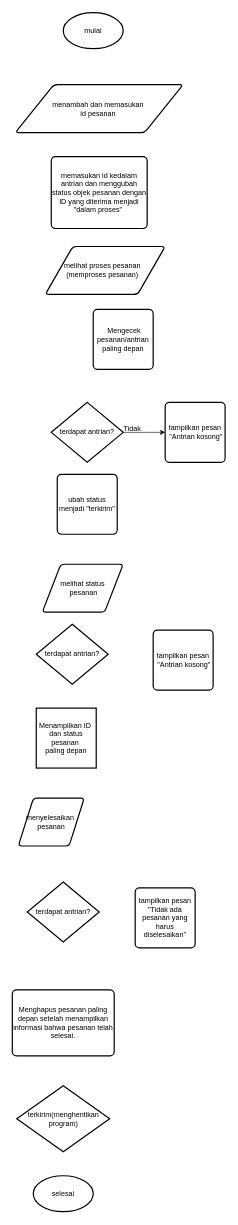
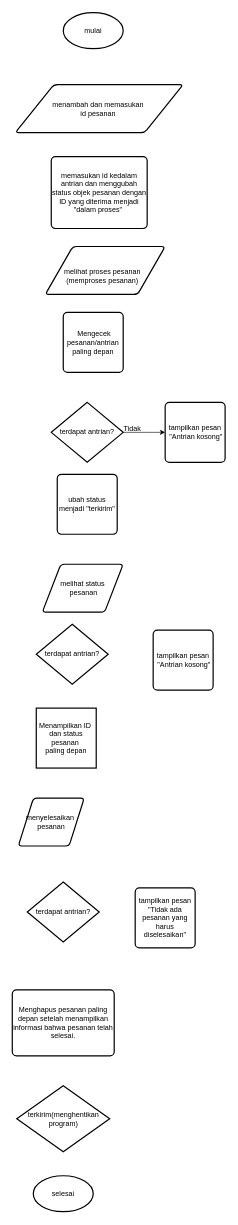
node "melihat proses pesanan (memproses pesanan)": moved (102, 270) -> (102, 276)
node "Mengecek pesanan/antrian paling depan": moved (123, 339) -> (93, 342)
